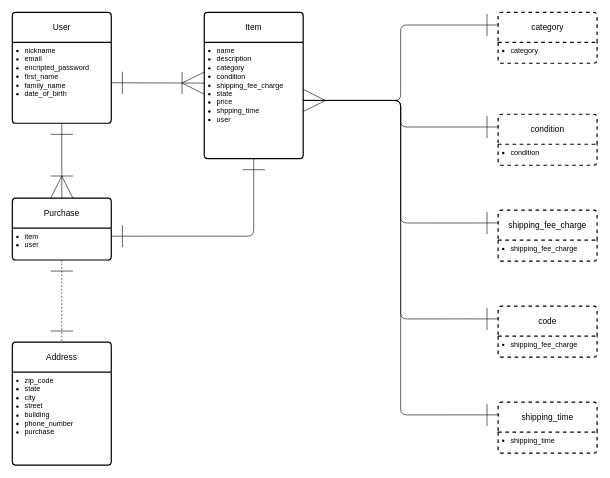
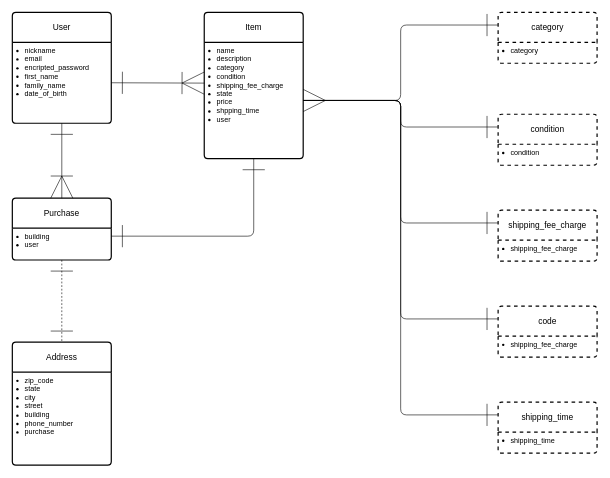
node "item user": label "item user" -> "building user"
